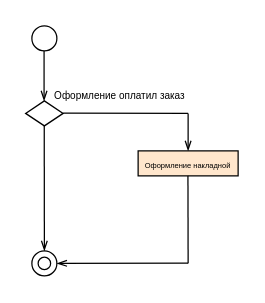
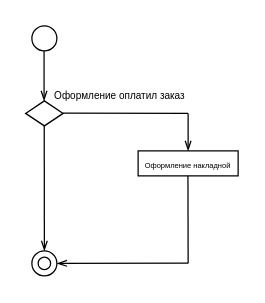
node "Оформление накладной": fillcolor #ffe6cc -> #ffffff
